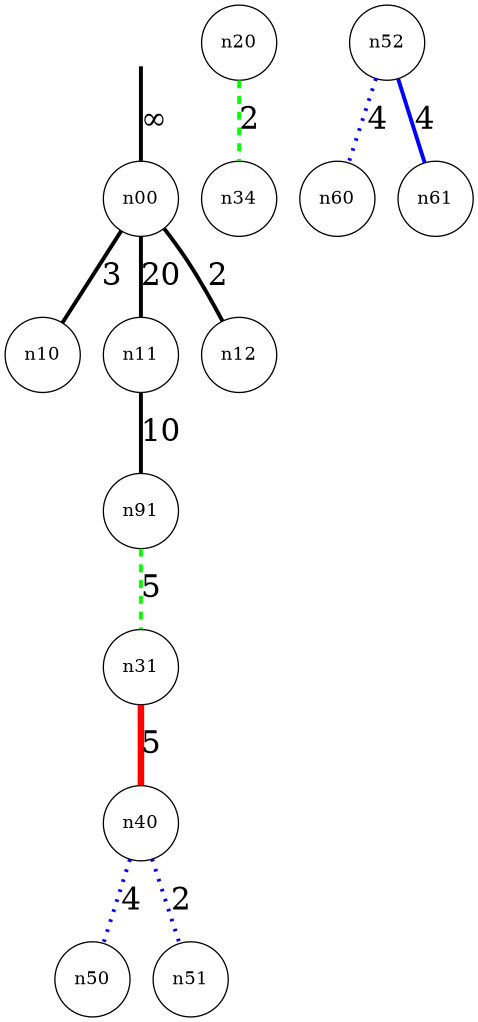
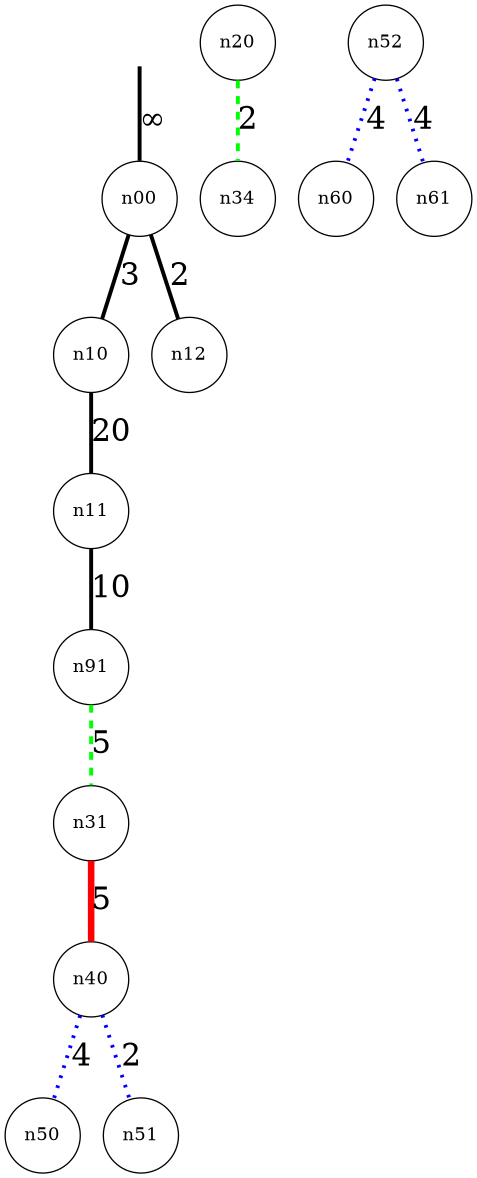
edge "n52" -- "n61": style solid -> dotted
edge "n00" -- "n11": now "n10" -- "n11"
